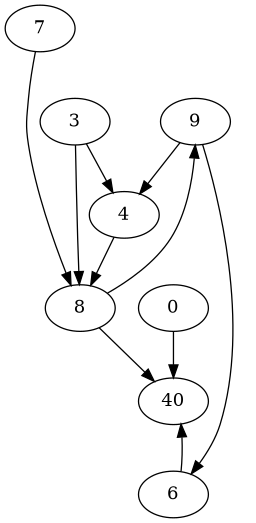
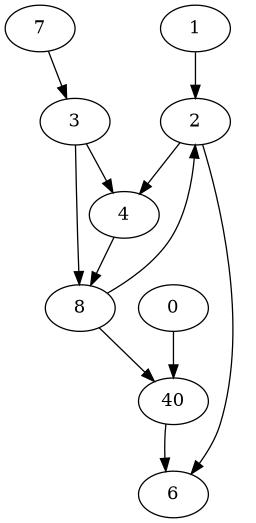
node "1": added
node "9": label "9" -> "2"
edge "7" -> "8": now "7" -> "3"
edge "6" -> "40": reversed
